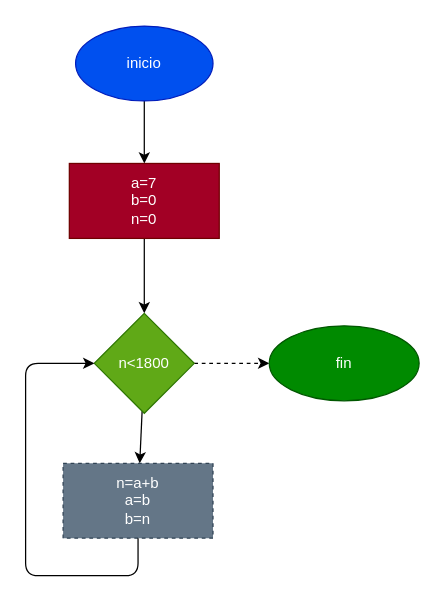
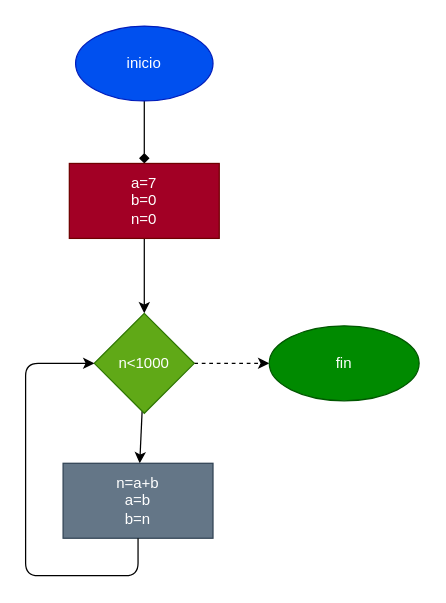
edge "inicio" -> "a=7 b=0 n=0": arrowhead classic -> diamond
node "n<1800": label "n<1800" -> "n<1000"
node "n=a+b a=b b=n": style dashed -> solid
